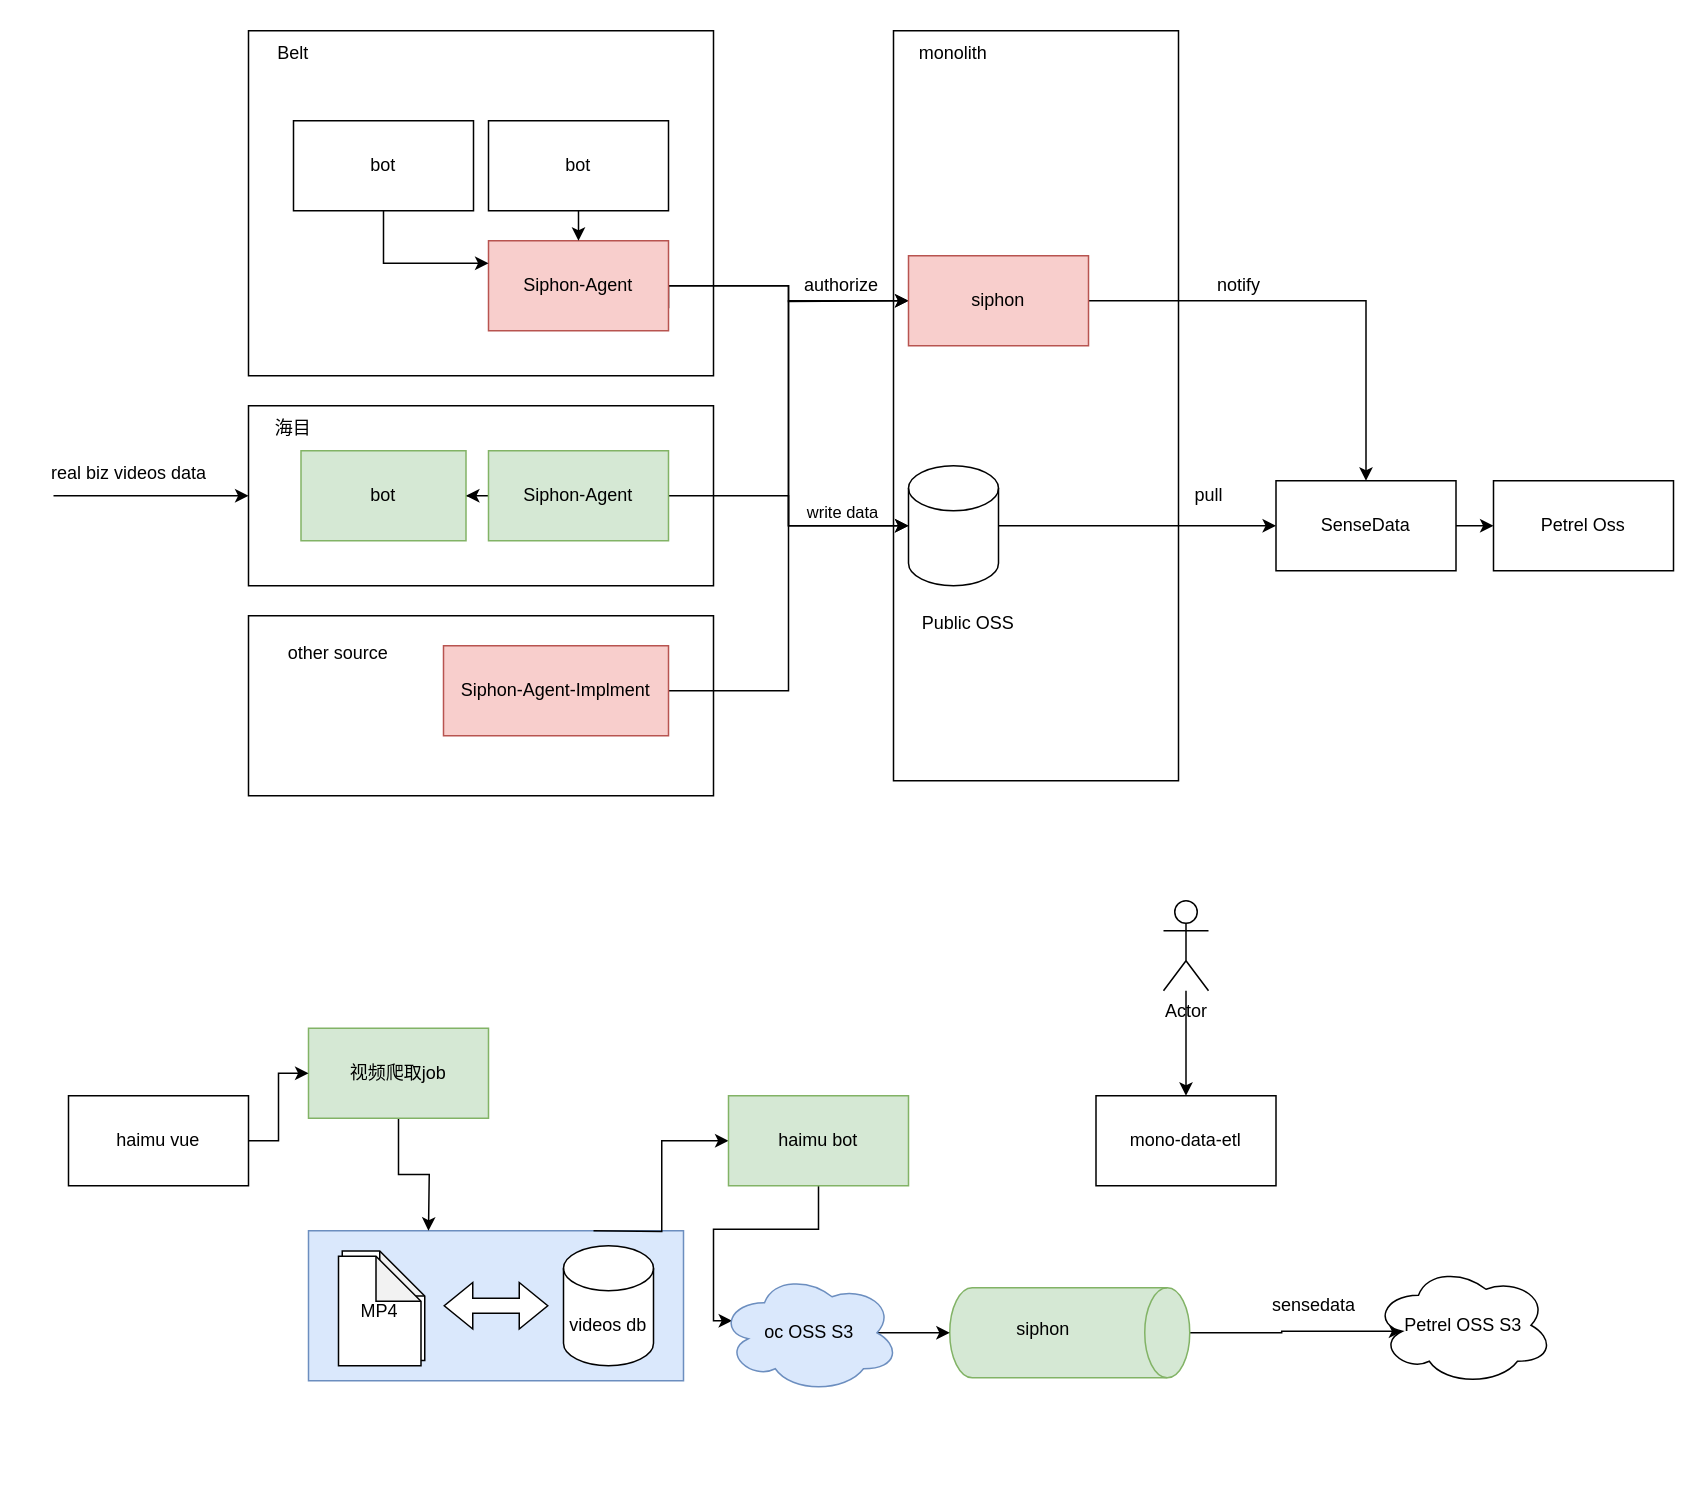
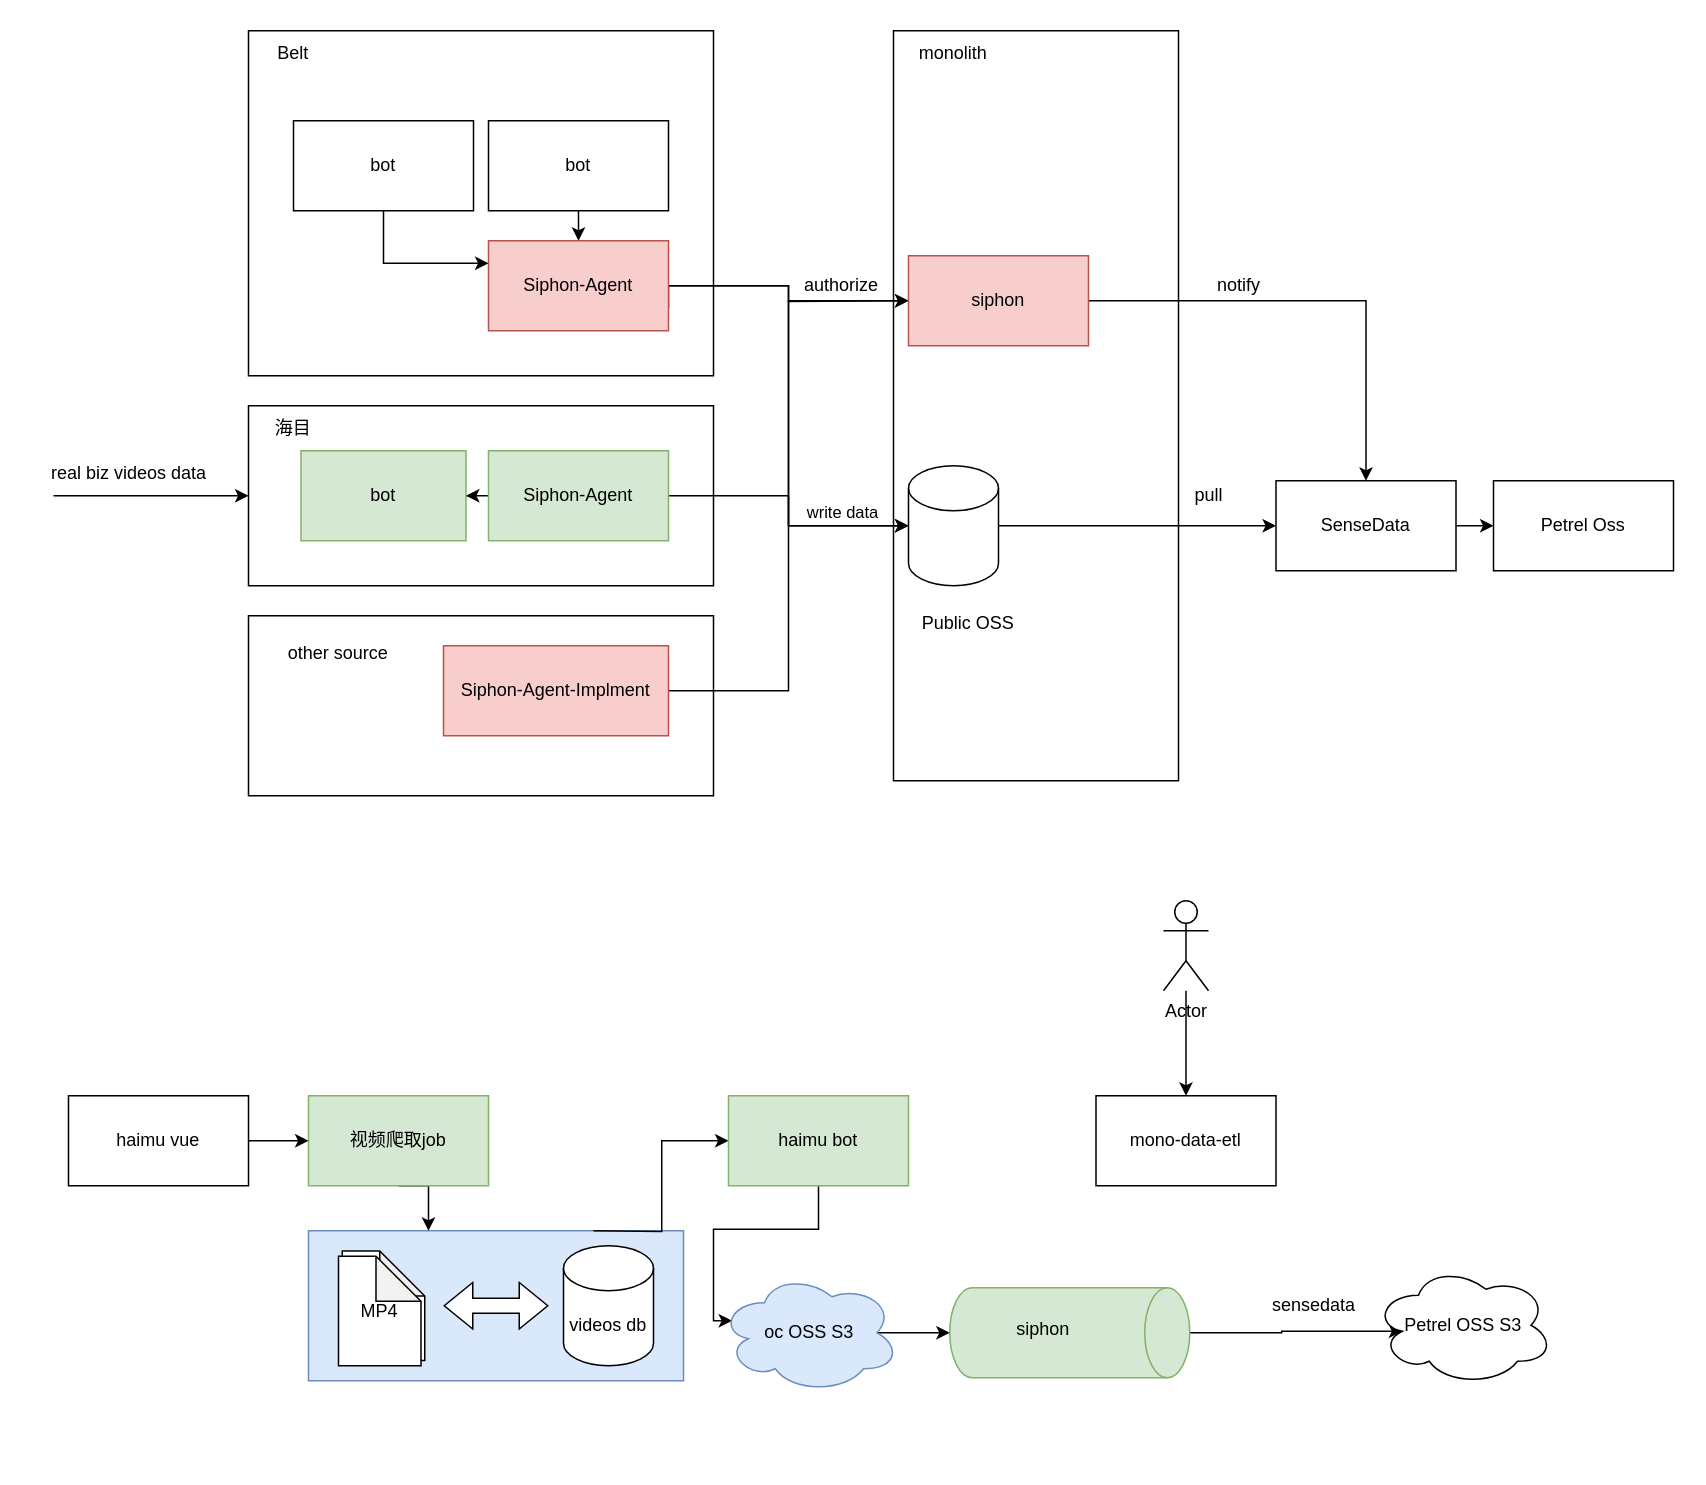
node "视频爬取job": moved (398, 1073) -> (398, 1141)
